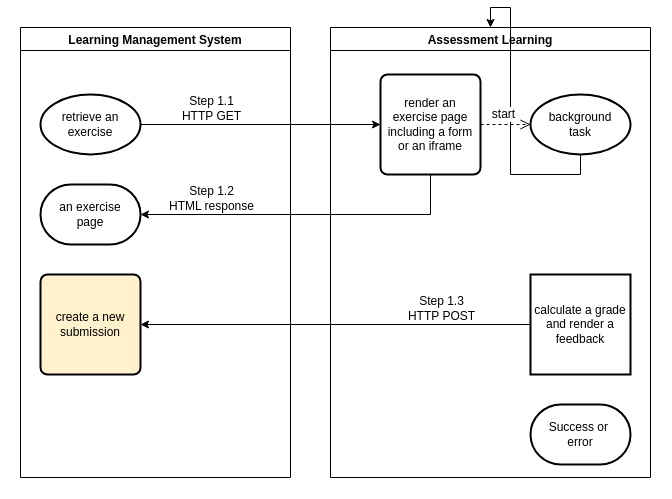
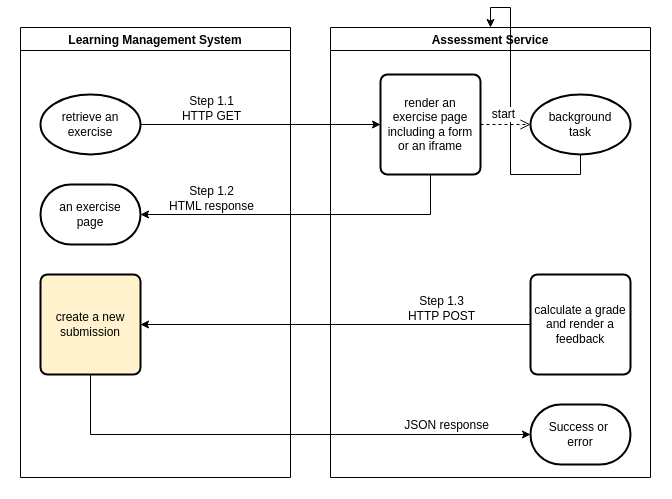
node "Assessment Learning": label "Assessment Learning" -> "Assessment Service"
node "calculate a grade and render a feedback": shape rectangle -> rounded rectangle
edge "create a new submission" -> "Success or error": added, label "JSON response"
